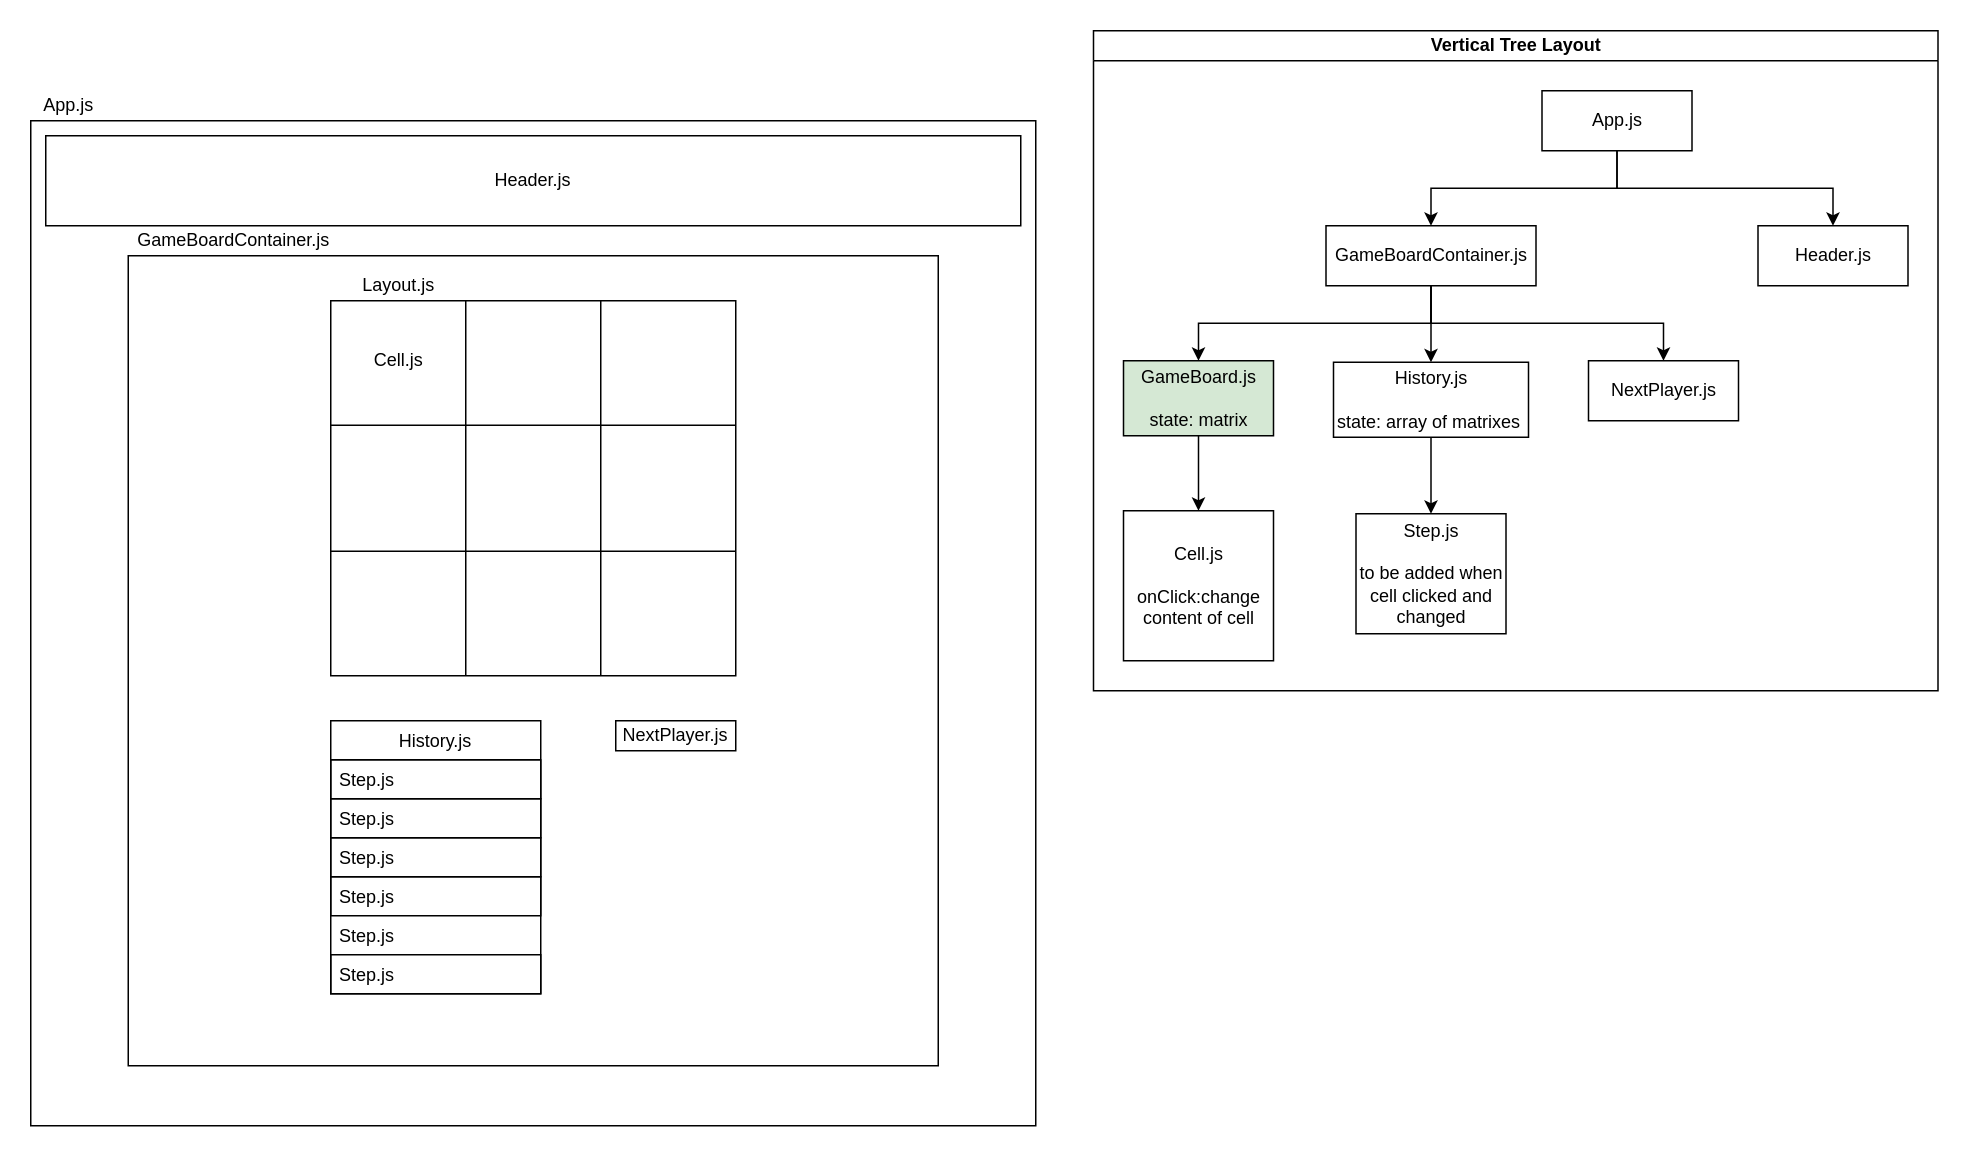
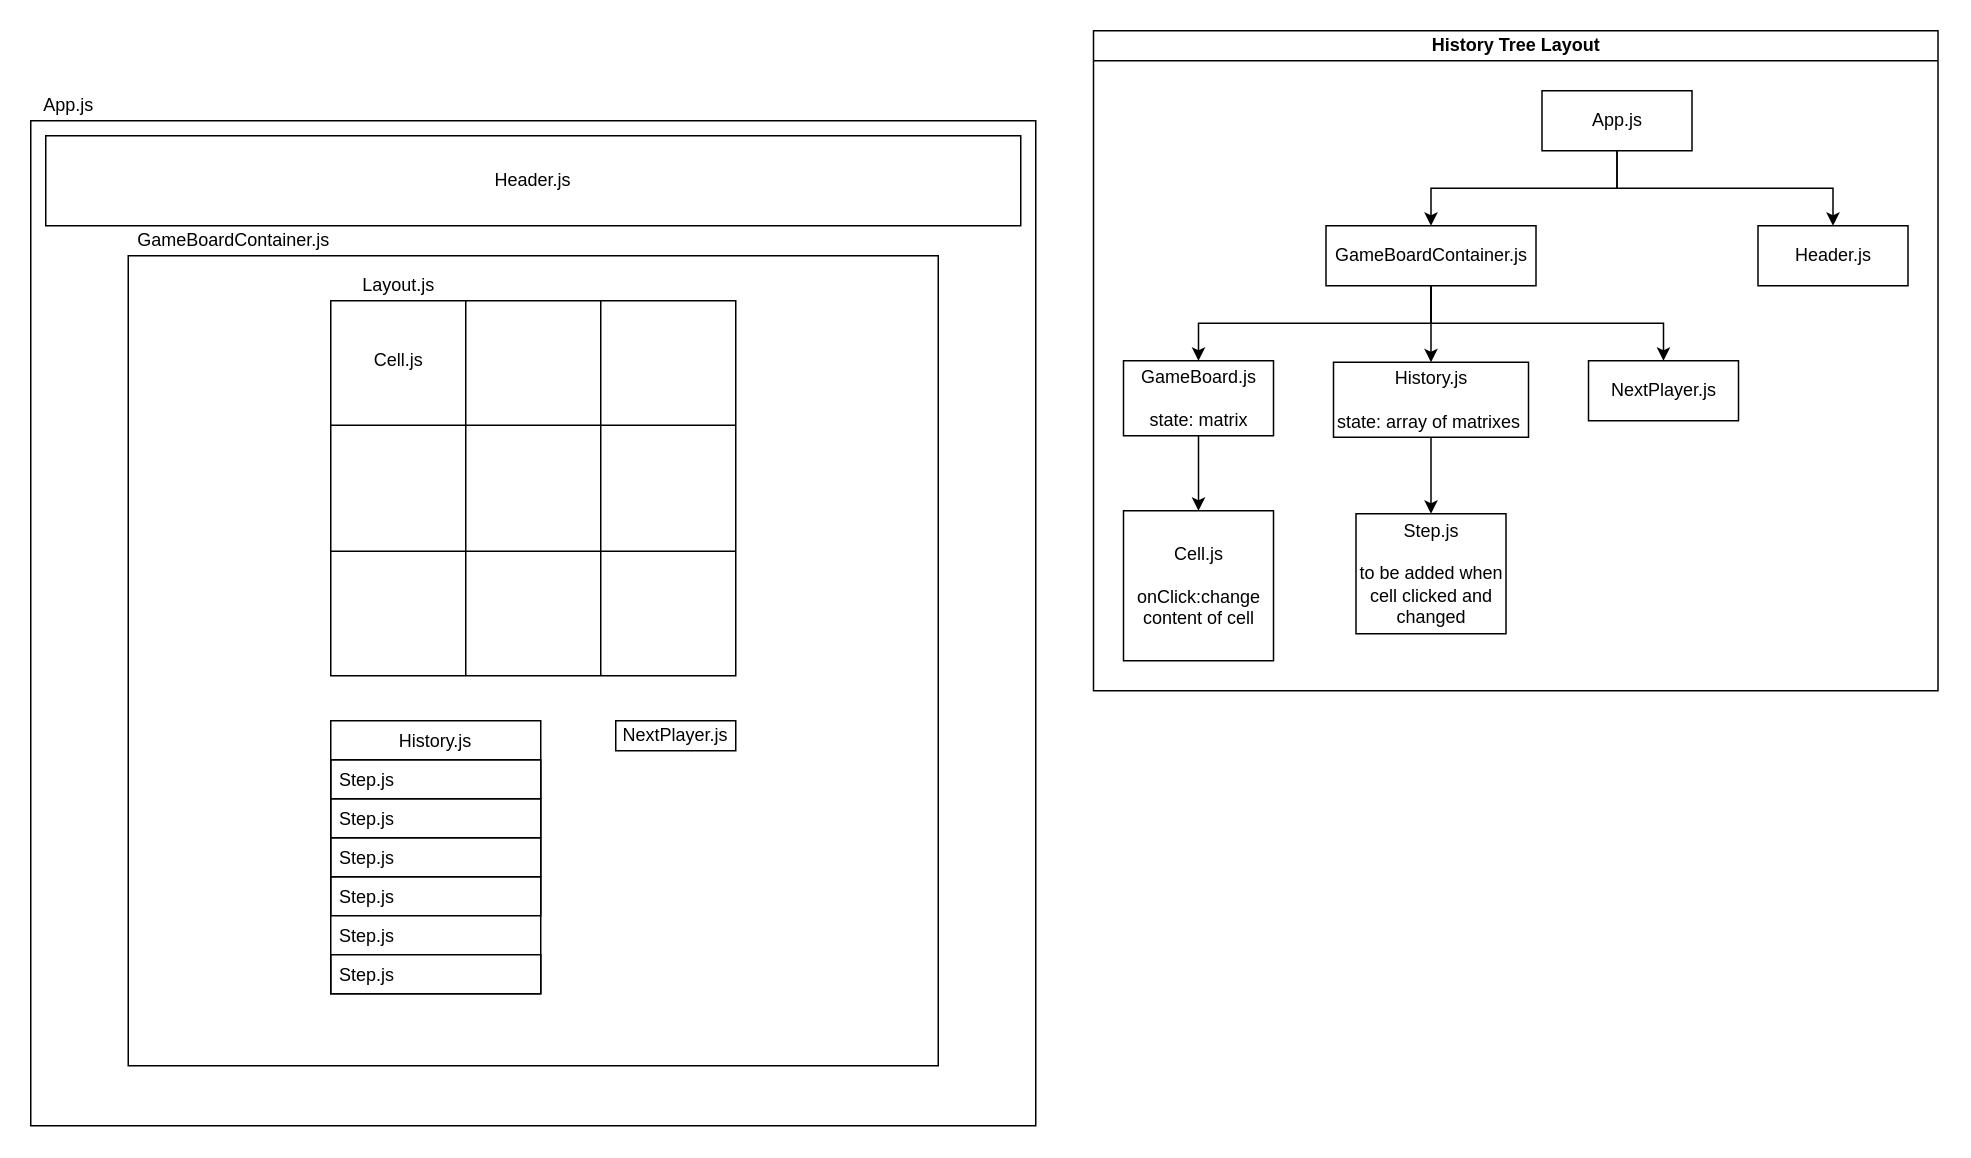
node "Vertical Tree Layout": label "Vertical Tree Layout" -> "History Tree Layout"
node "GameBoard.js state: matrix": fillcolor #d5e8d4 -> #ffffff
